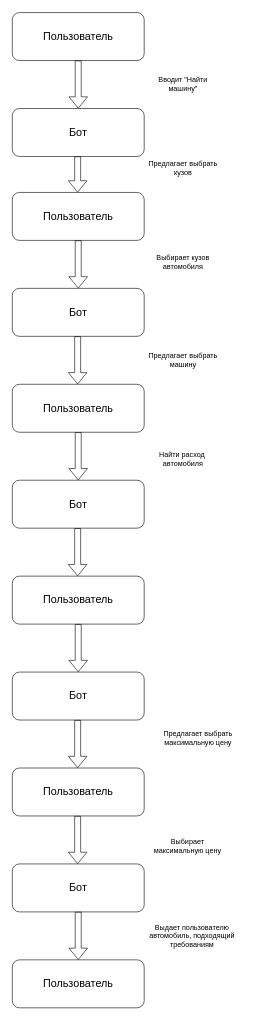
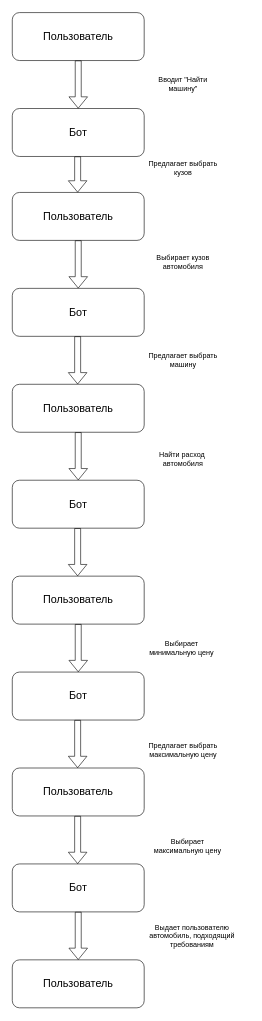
node "Выбирает минимальную цену": added
node "Предлагает выбрать максимальную цену": moved (198, 738) -> (183, 750)
